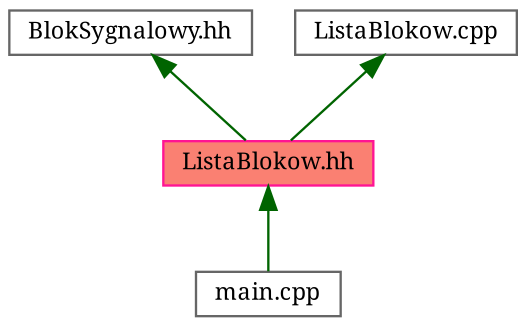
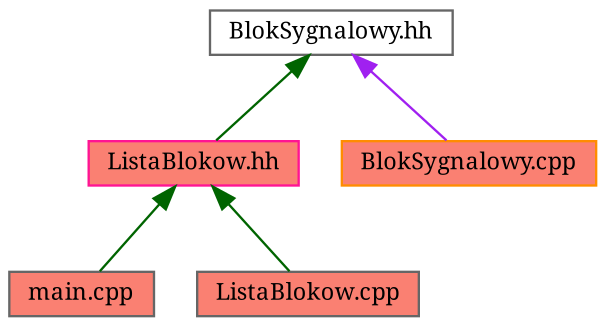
node "ListaBlokow.cpp": fillcolor white -> salmon
edge "ListaBlokow.hh" -> "ListaBlokow.cpp": reversed
node "BlokSygnalowy.cpp": added
node "main.cpp": fillcolor white -> salmon
